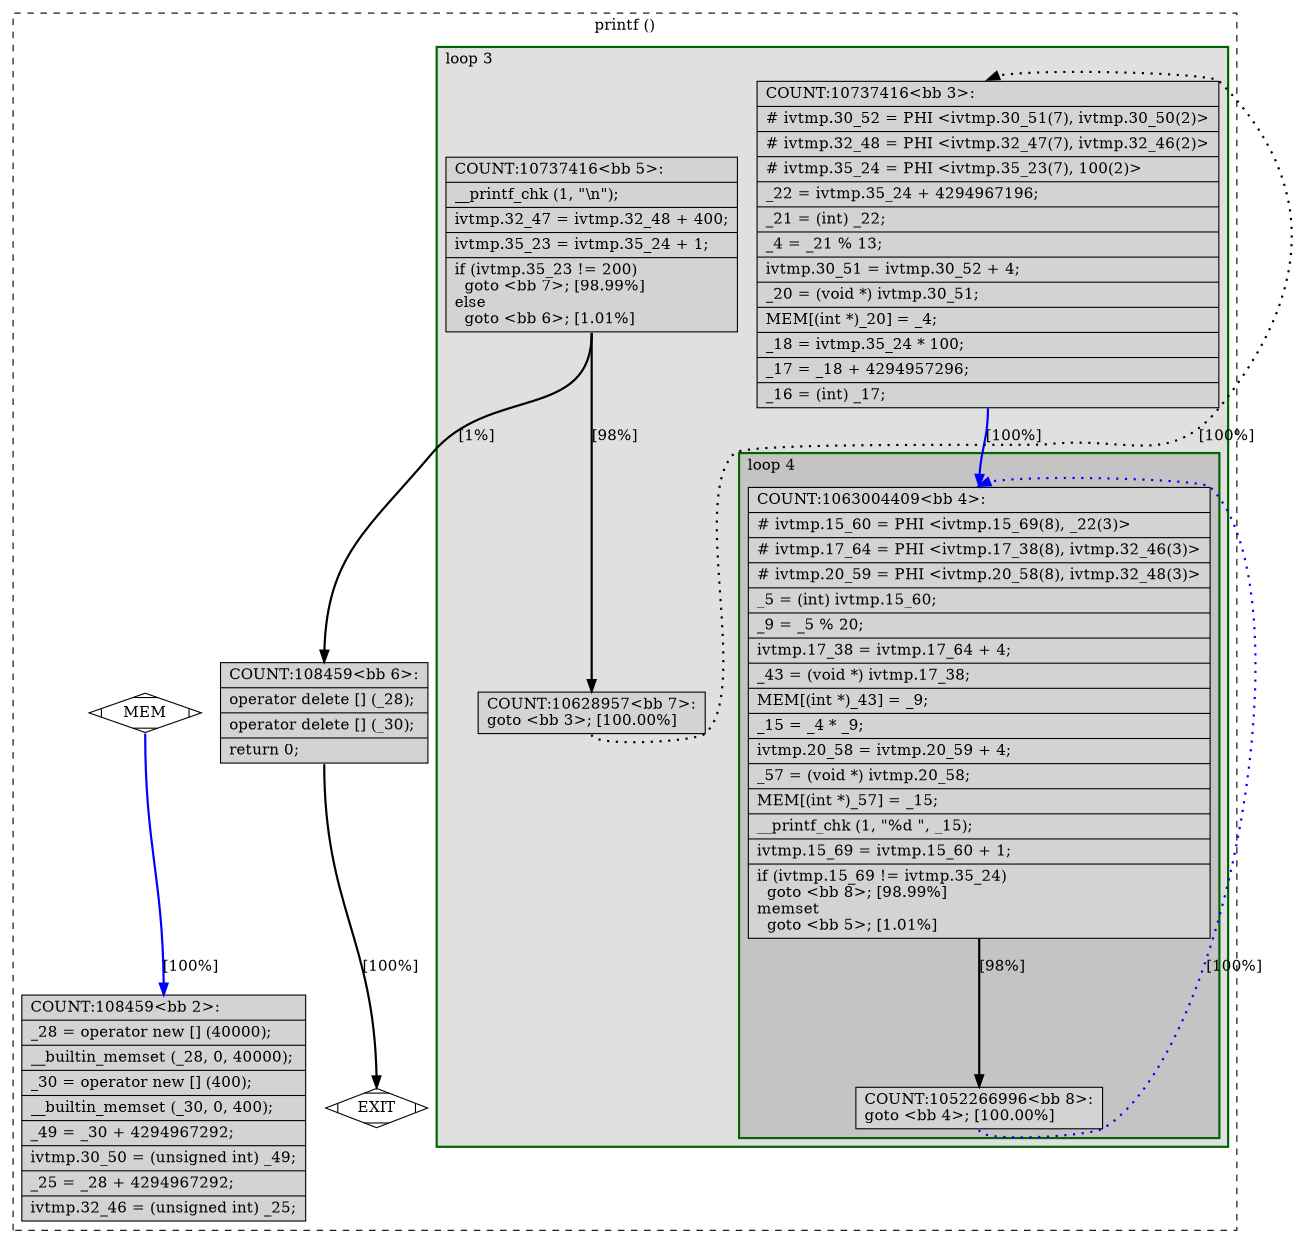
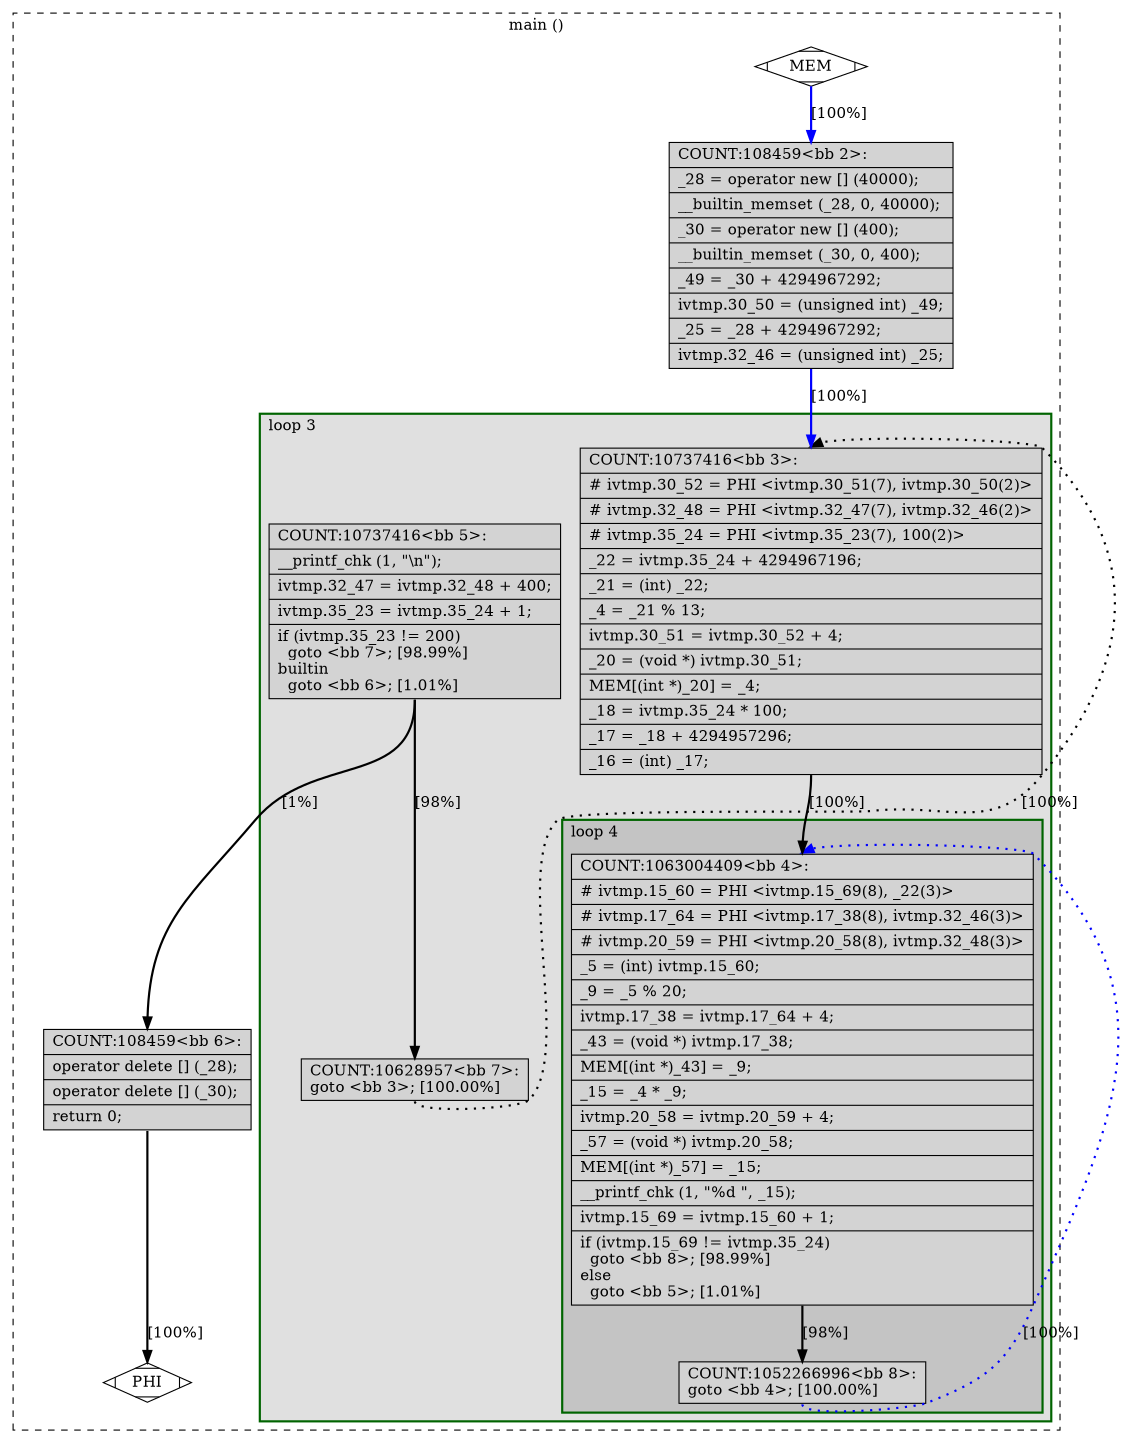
cluster "printf ()": label "printf ()" -> "main ()"
node "COUNT:10737416<bb 5>:": text "else" -> "builtin"
edge "COUNT:108459<bb 2>:" -> "COUNT:10737416<bb 3>:": added, label "[100%]"
edge "COUNT:10737416<bb 3>:" -> "COUNT:1063004409<bb 4>:": color blue -> black
node "COUNT:1063004409<bb 4>:": text "memset" -> "else"
node "EXIT": label "EXIT" -> "PHI"
